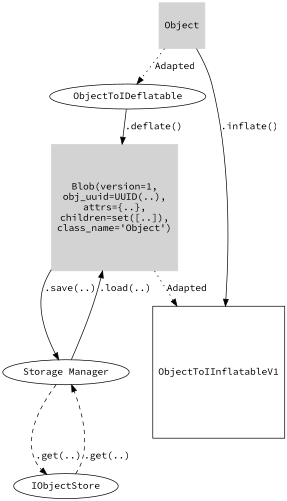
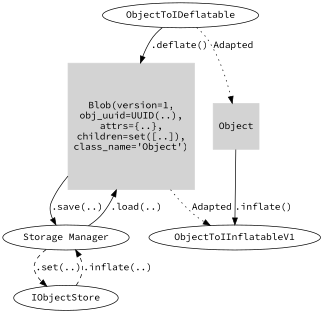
edge "Object" -> "ObjectToIDeflatable": reversed
node "ObjectToIInflatableV1": shape square -> ellipse
edge "Storage Manager" -> "IObjectStore": label ".get(..)" -> ".set(..)"
edge "IObjectStore" -> "Storage Manager": label ".get(..)" -> ".inflate(..)"
